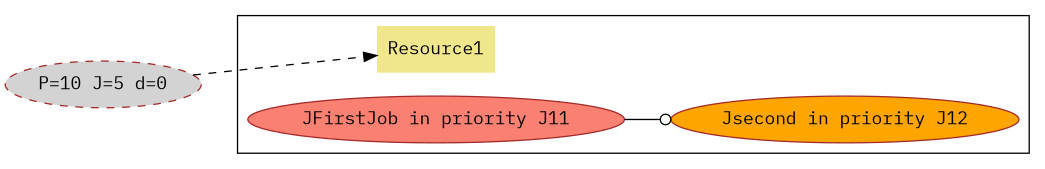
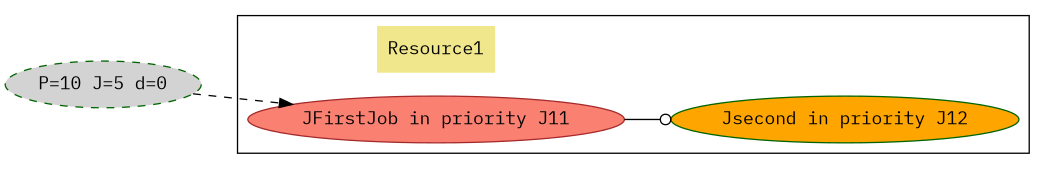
edge "P=10 J=5 d=0" -> "Resource1": now "P=10 J=5 d=0" -> "JFirstJob in priority J11"
node "P=10 J=5 d=0": color brown -> darkgreen
node "Jsecond in priority J12": color brown -> darkgreen
